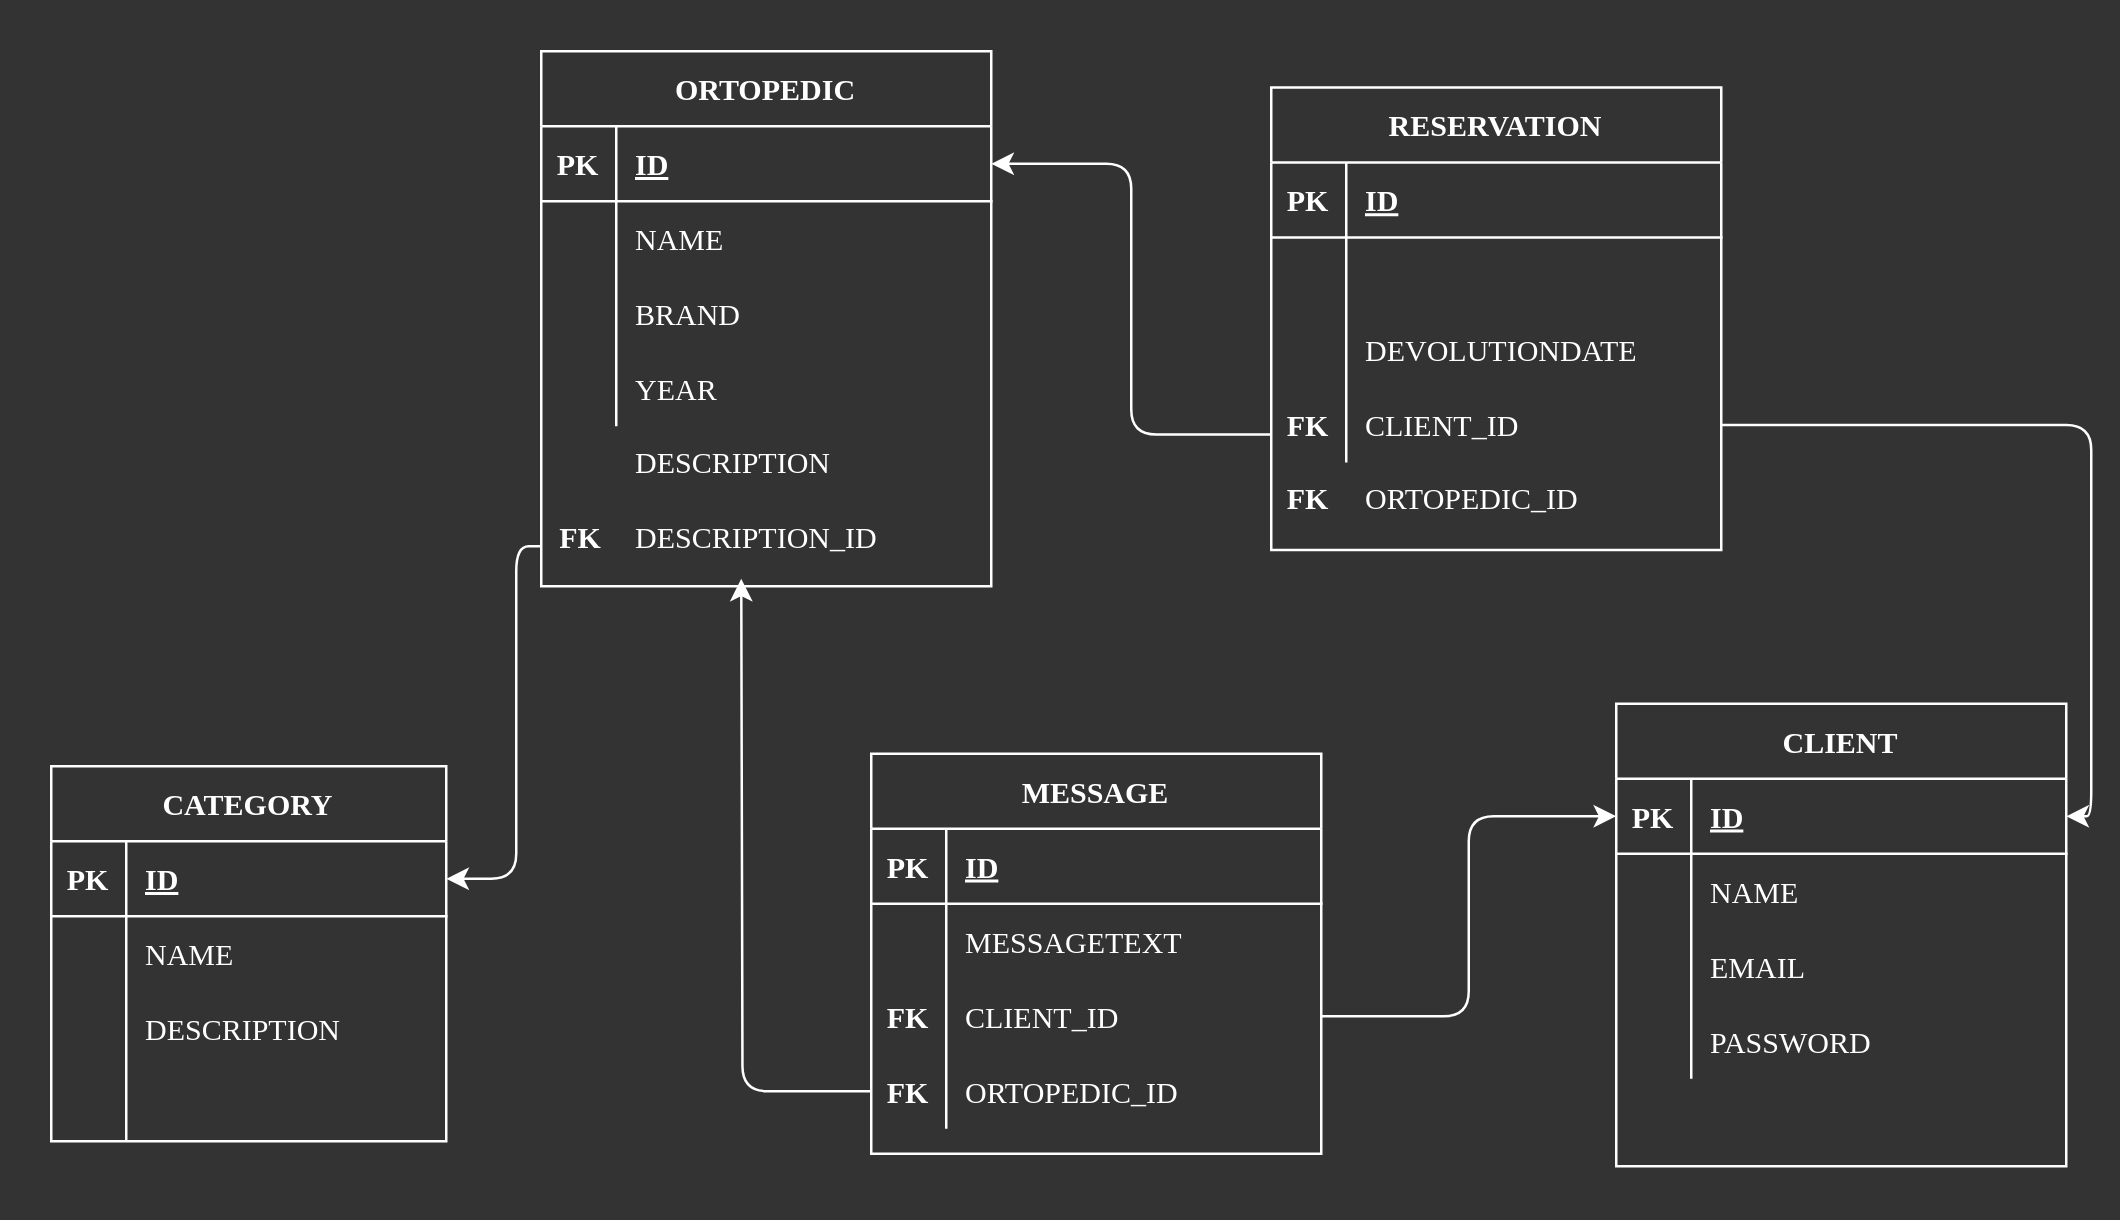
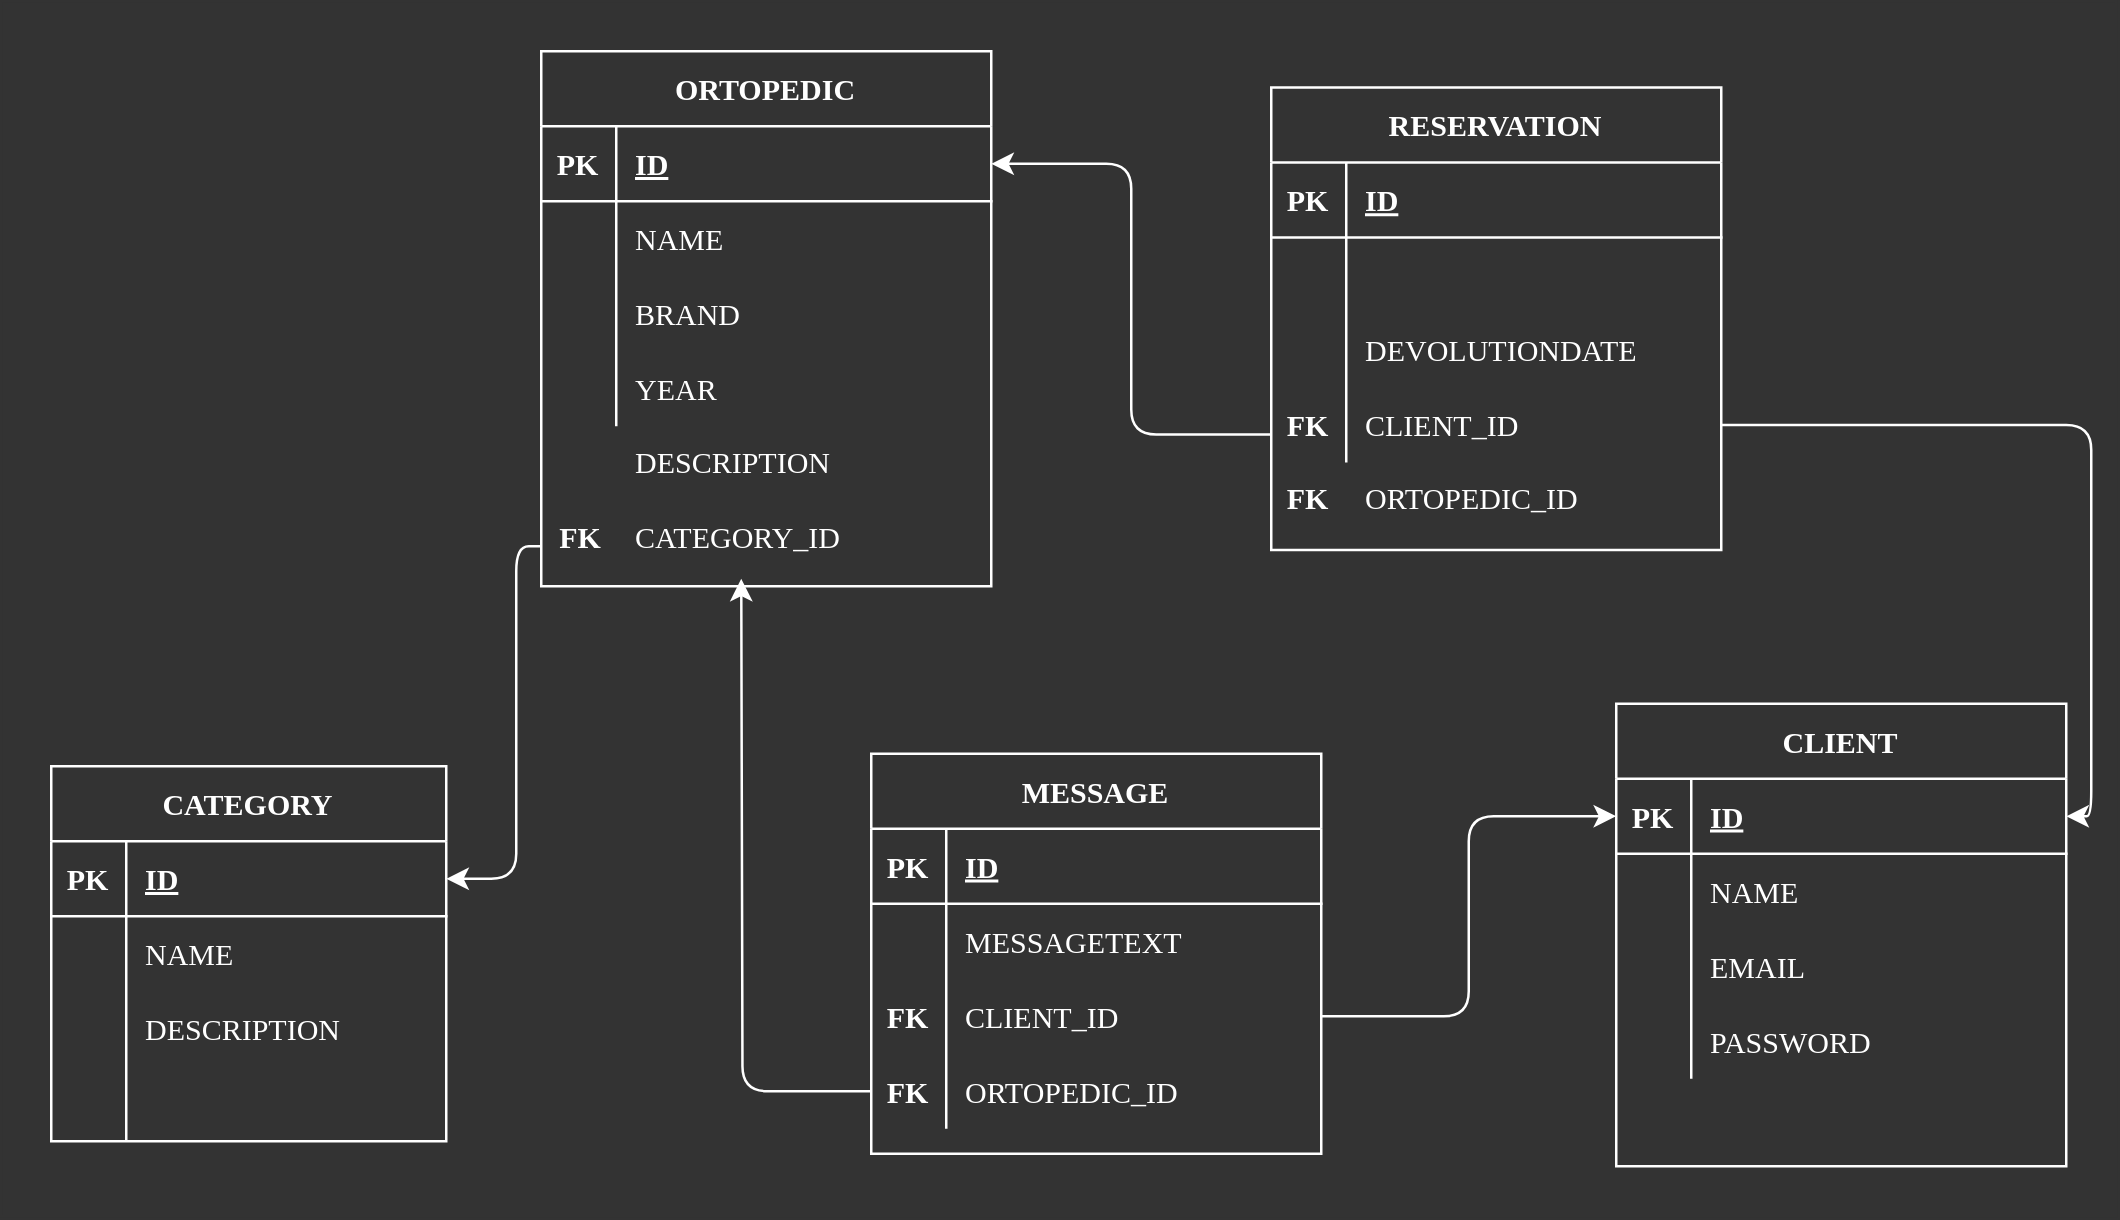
node "DESCRIPTION_ID": label "DESCRIPTION_ID" -> "CATEGORY_ID"
